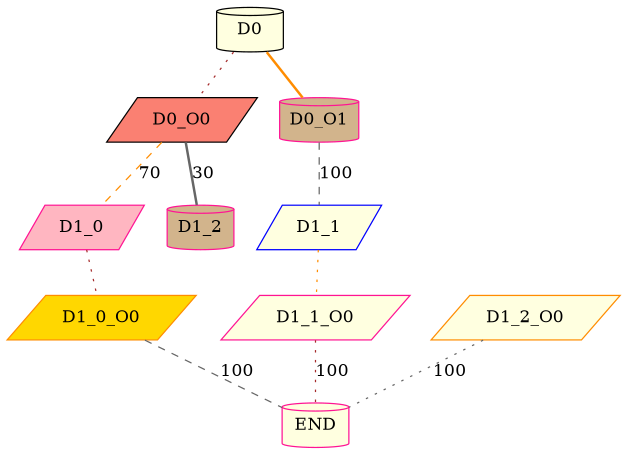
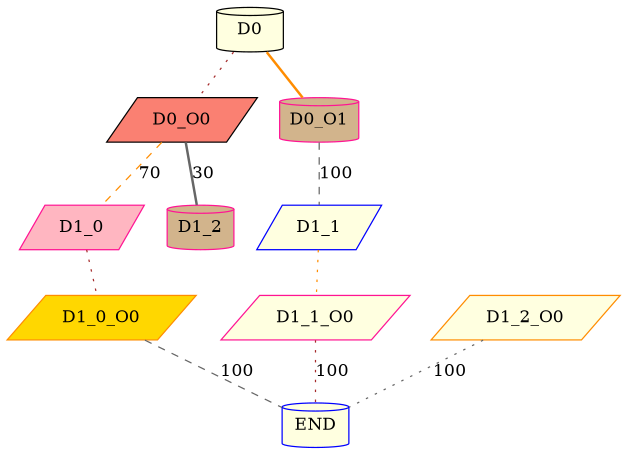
node "END": color deeppink -> blue
